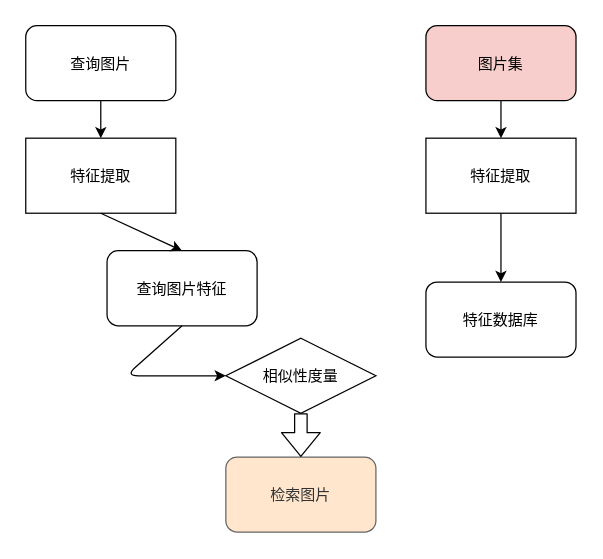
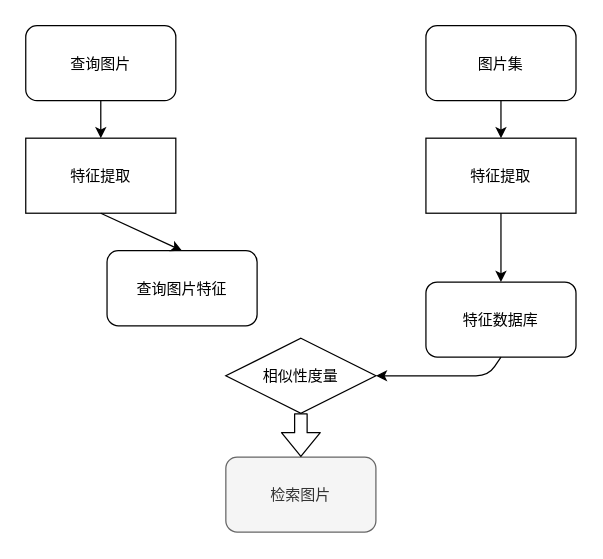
node "图片集": fillcolor #f8cecc -> #ffffff
edge "查询图片特征" -> "相似性度量": removed
edge "特征数据库" -> "相似性度量": added
node "检索图片": fillcolor #ffe6cc -> #f5f5f5
